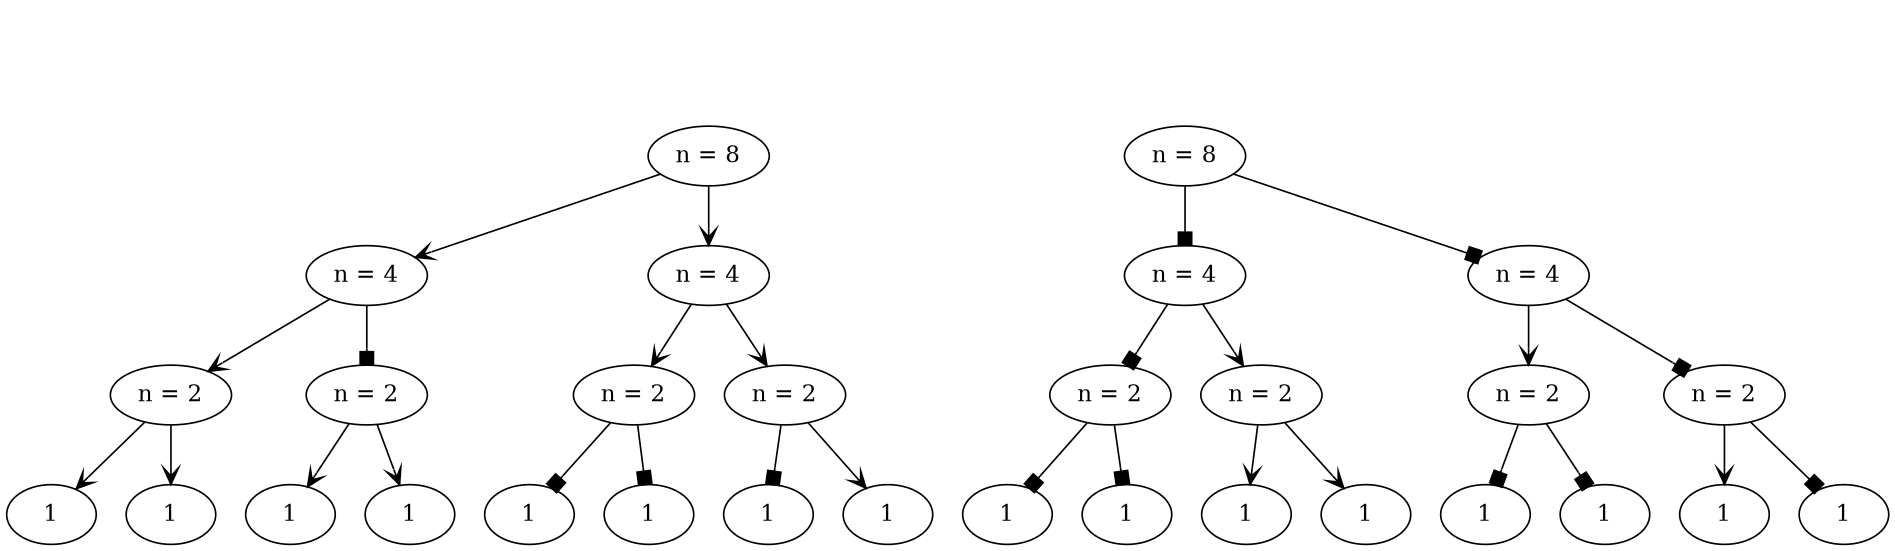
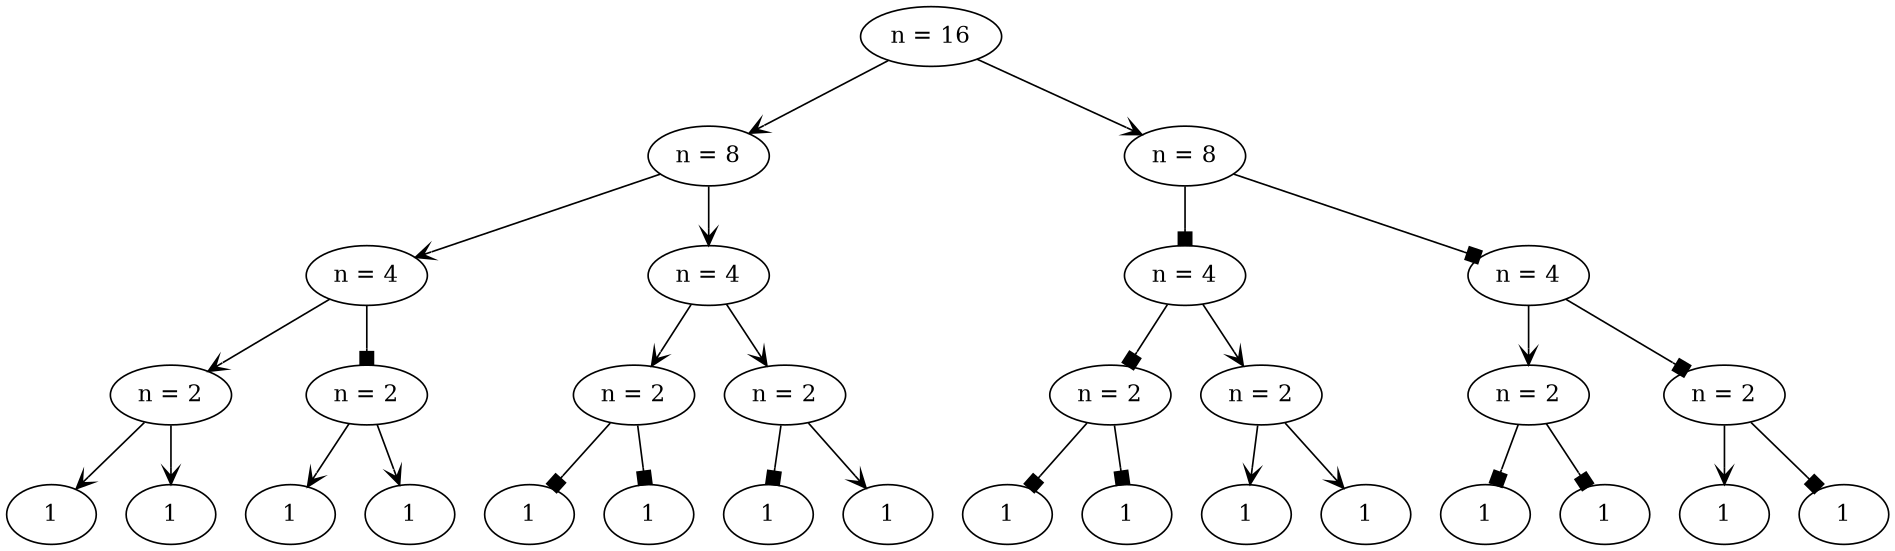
node "n = 16": added
